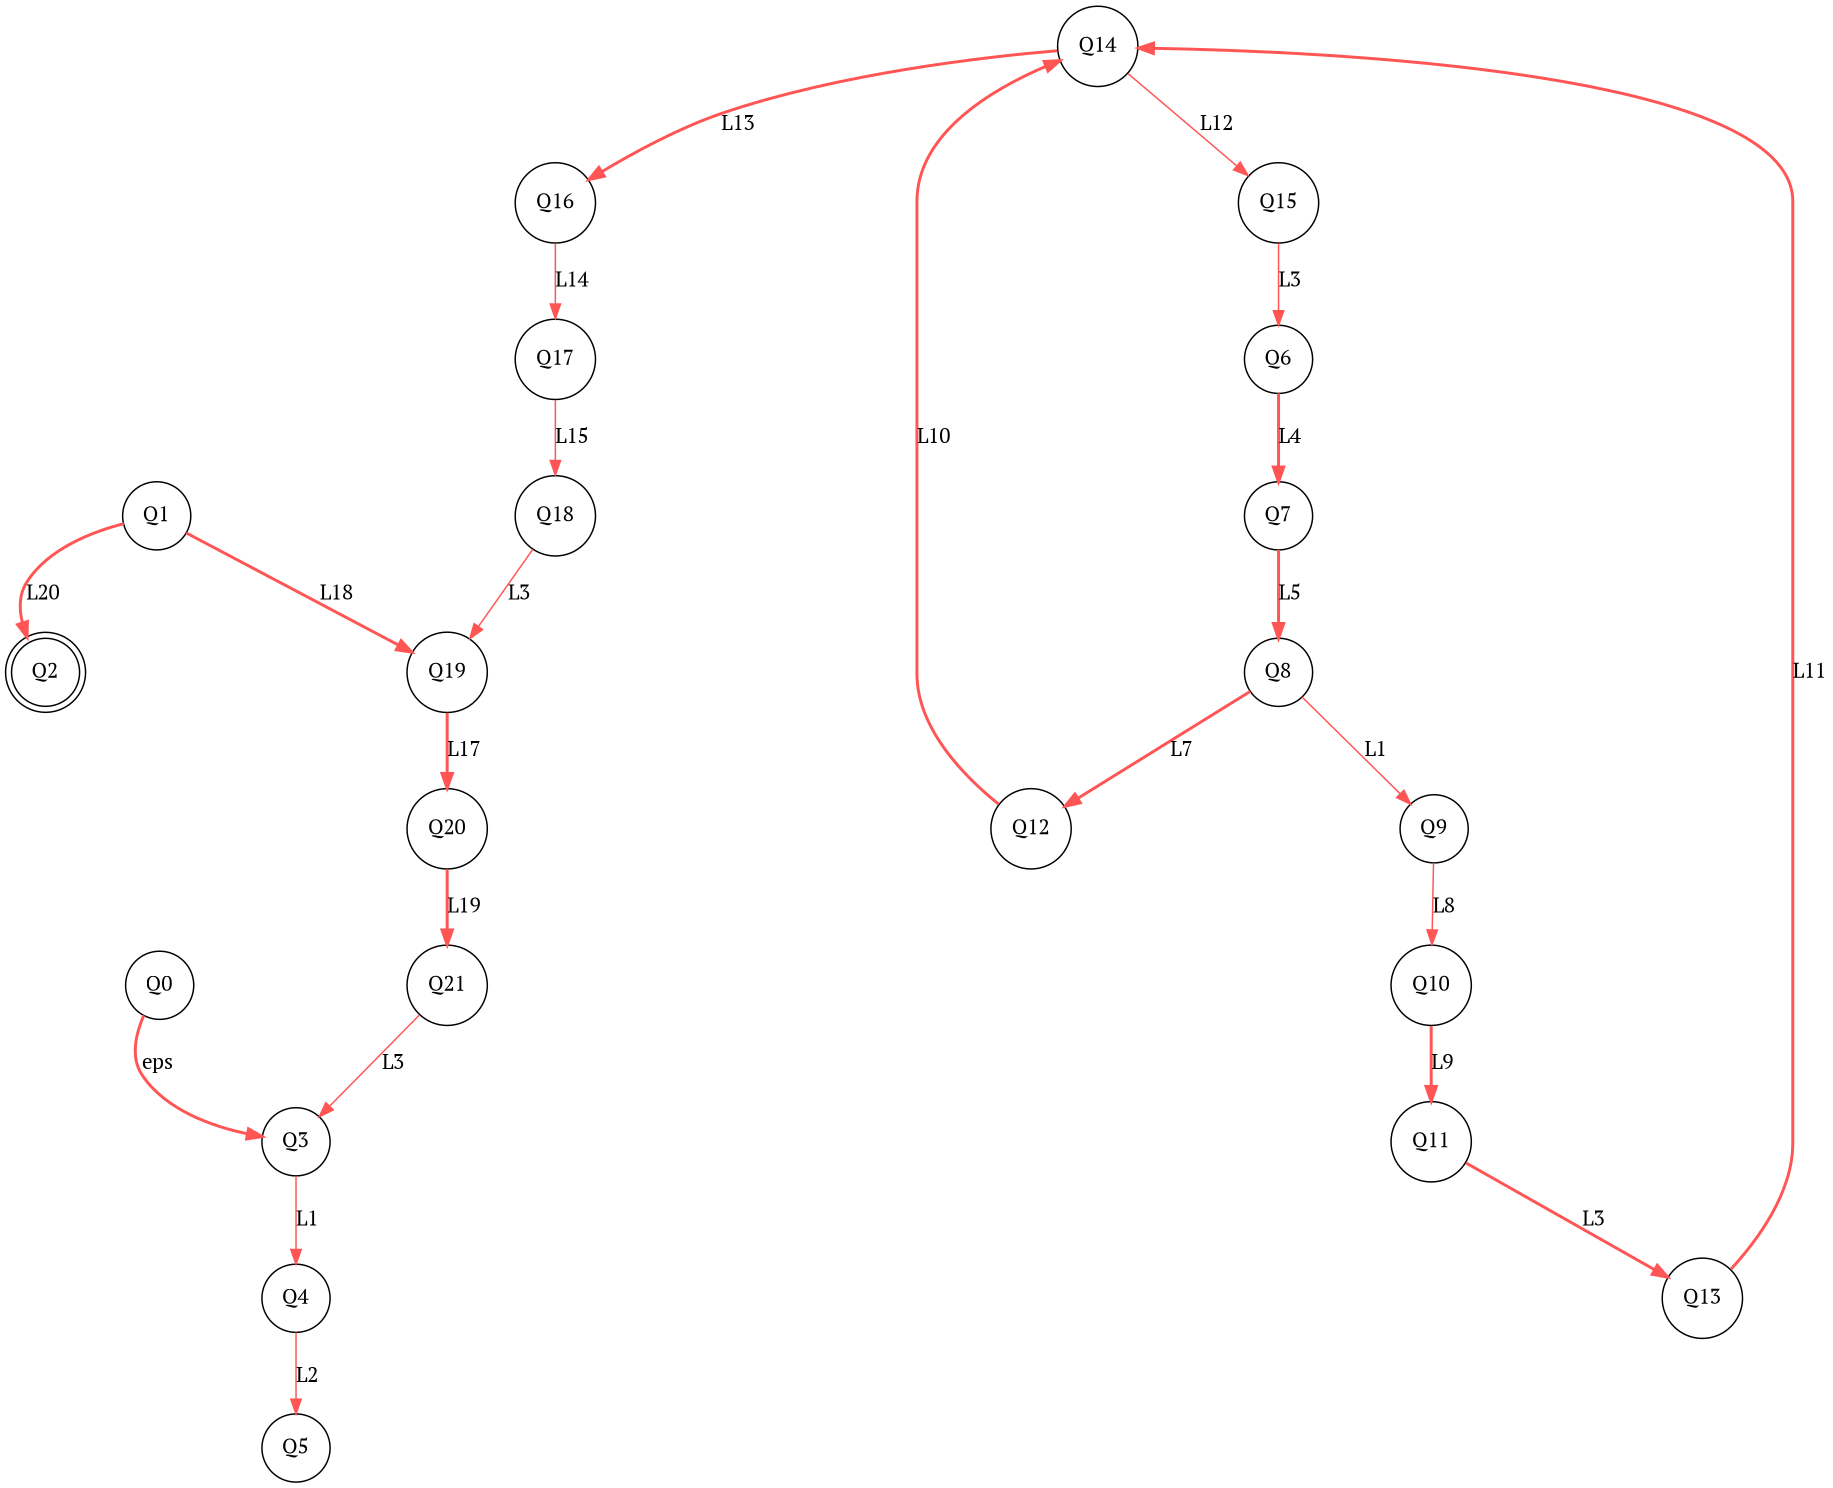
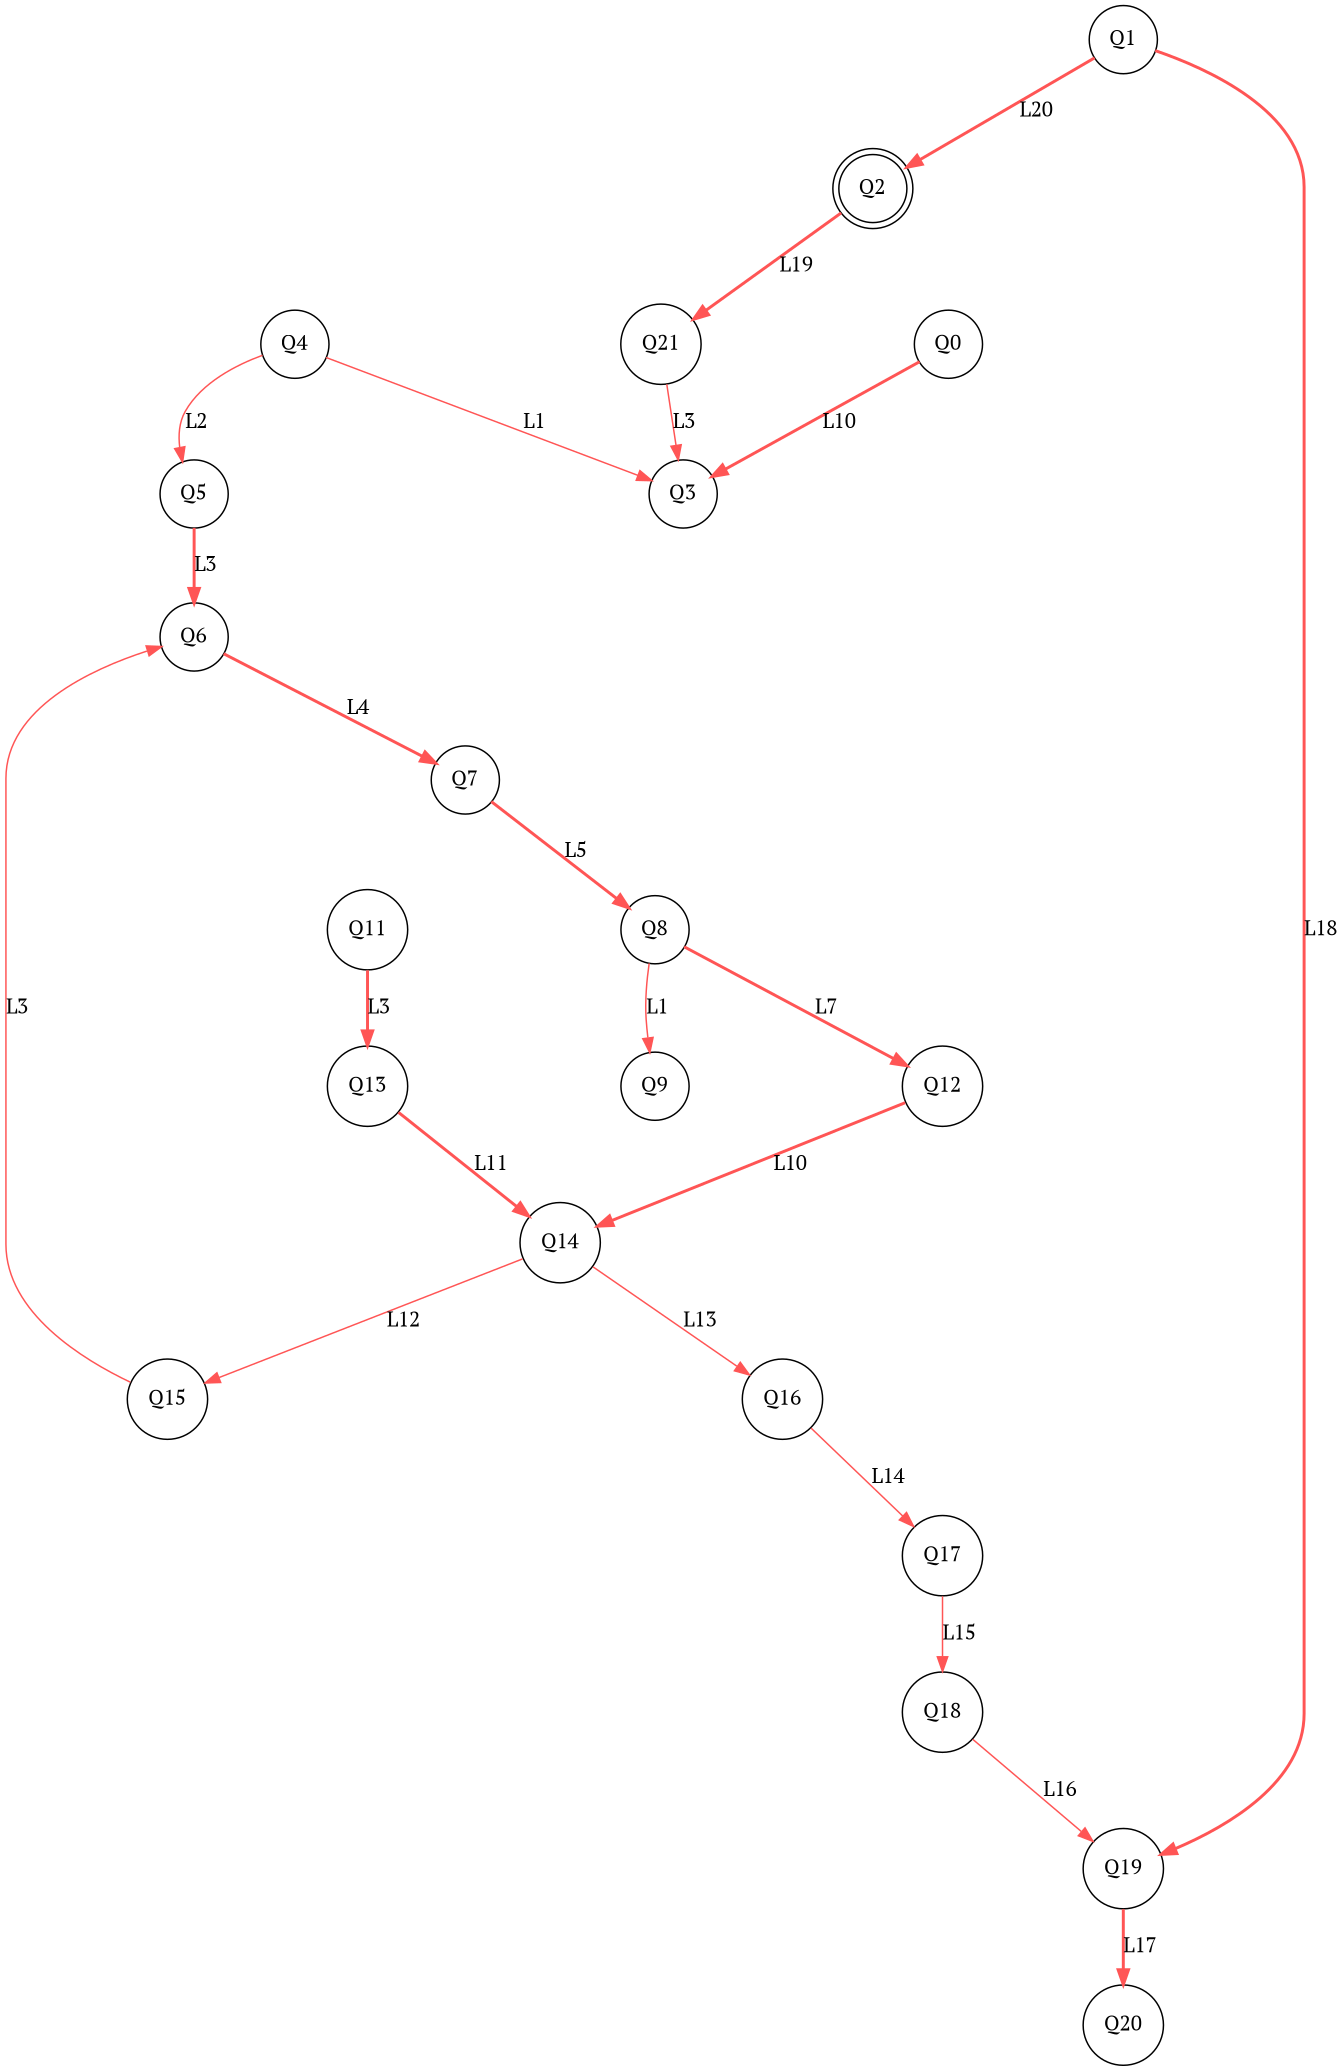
edge "Q14" -> "Q16": style bold -> solid
edge "Q5" -> "Q6": added, label "L3"
edge "Q18" -> "Q19": label "L3" -> "L16"
edge "Q20" -> "Q21": now "Q2" -> "Q21"
node "Q10": removed
edge "Q0" -> "Q3": label "eps" -> "L10"
edge "Q3" -> "Q4": reversed
